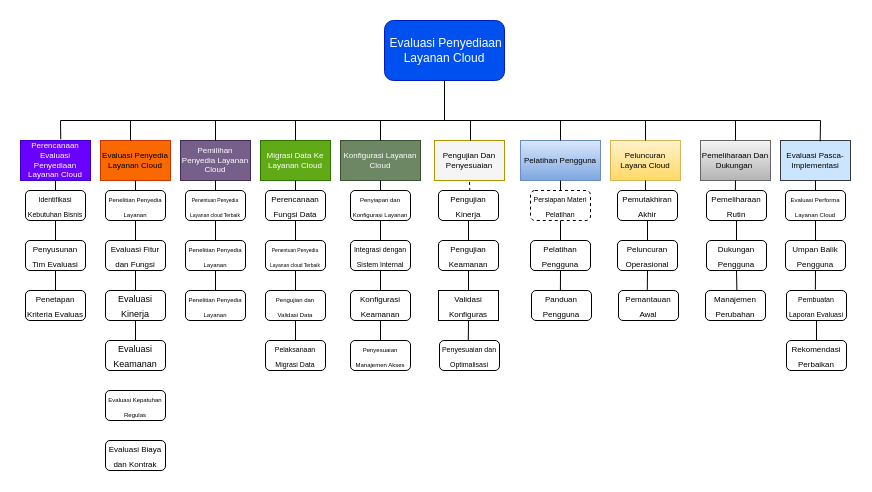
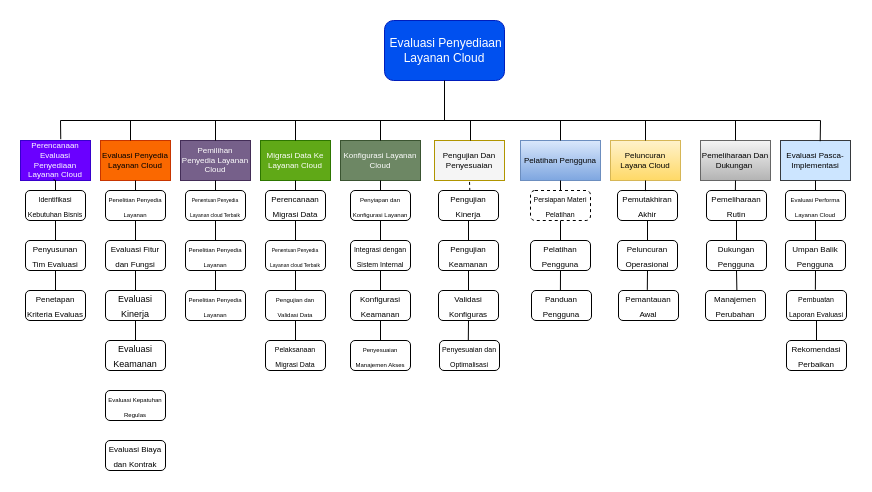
node "Perencanaan Fungsi Data": label "Perencanaan Fungsi Data" -> "Perencanaan Migrasi Data"
node "Validasi Konfiguras": shape rectangle -> rounded rectangle
